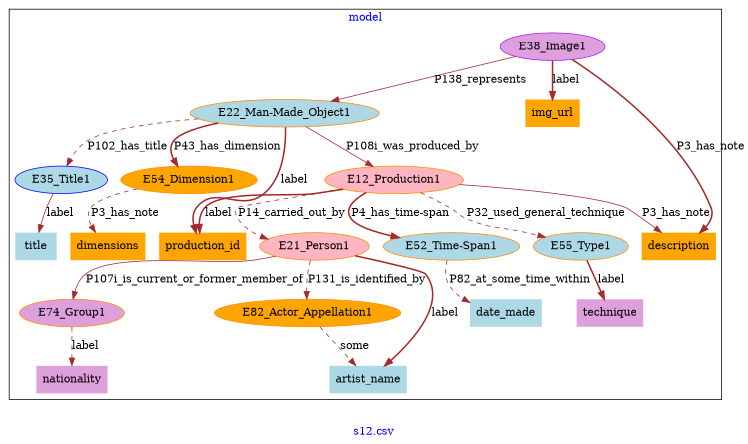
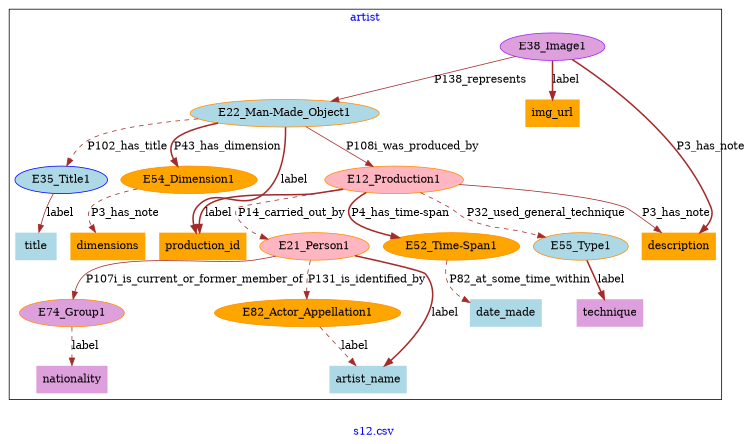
cluster "model": label "model" -> "artist"
node "E52_Time-Span1": fillcolor lightblue -> orange
edge "E82_Actor_Appellation1" -> "artist_name": label "some" -> "label"
